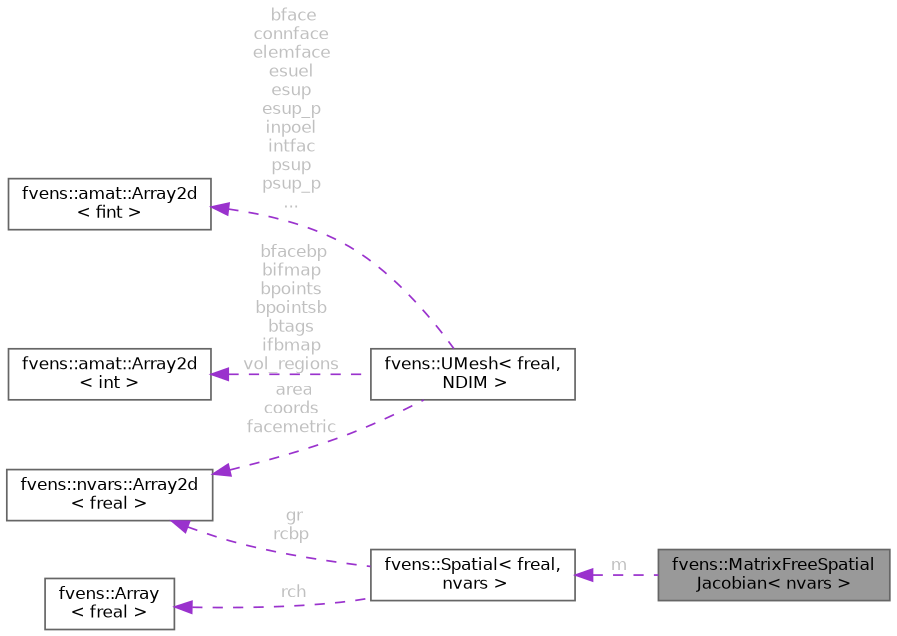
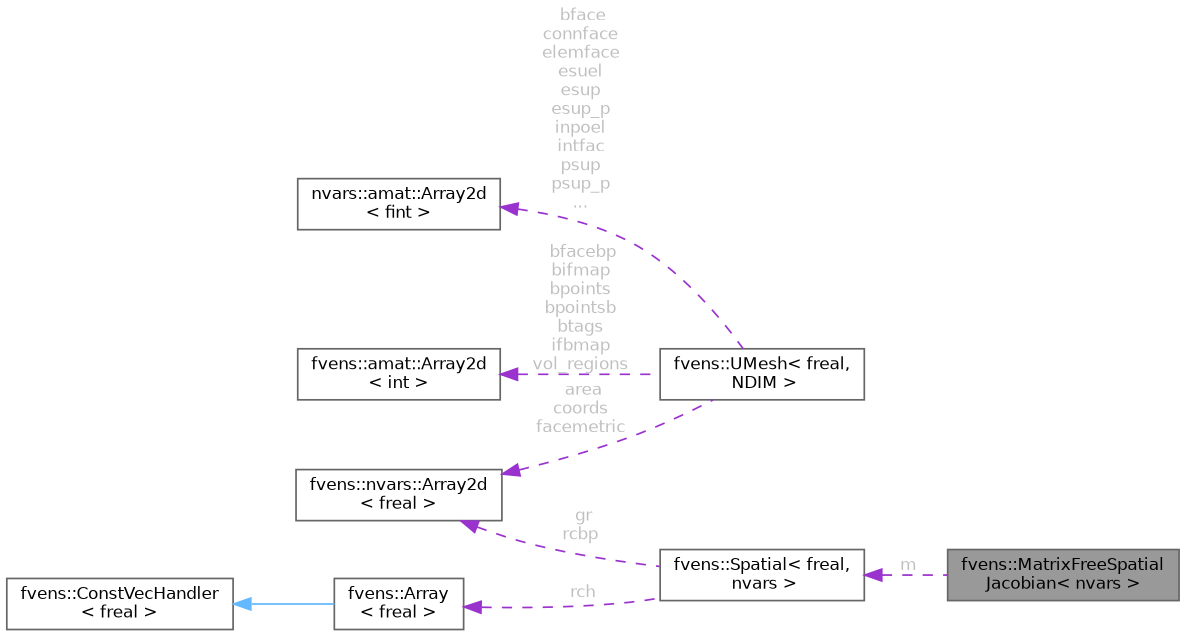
node "fvens::amat::Array2d < fint >": label "fvens::amat::Array2d < fint >" -> "nvars::amat::Array2d < fint >"
node "fvens::ConstVecHandler < freal >": added
